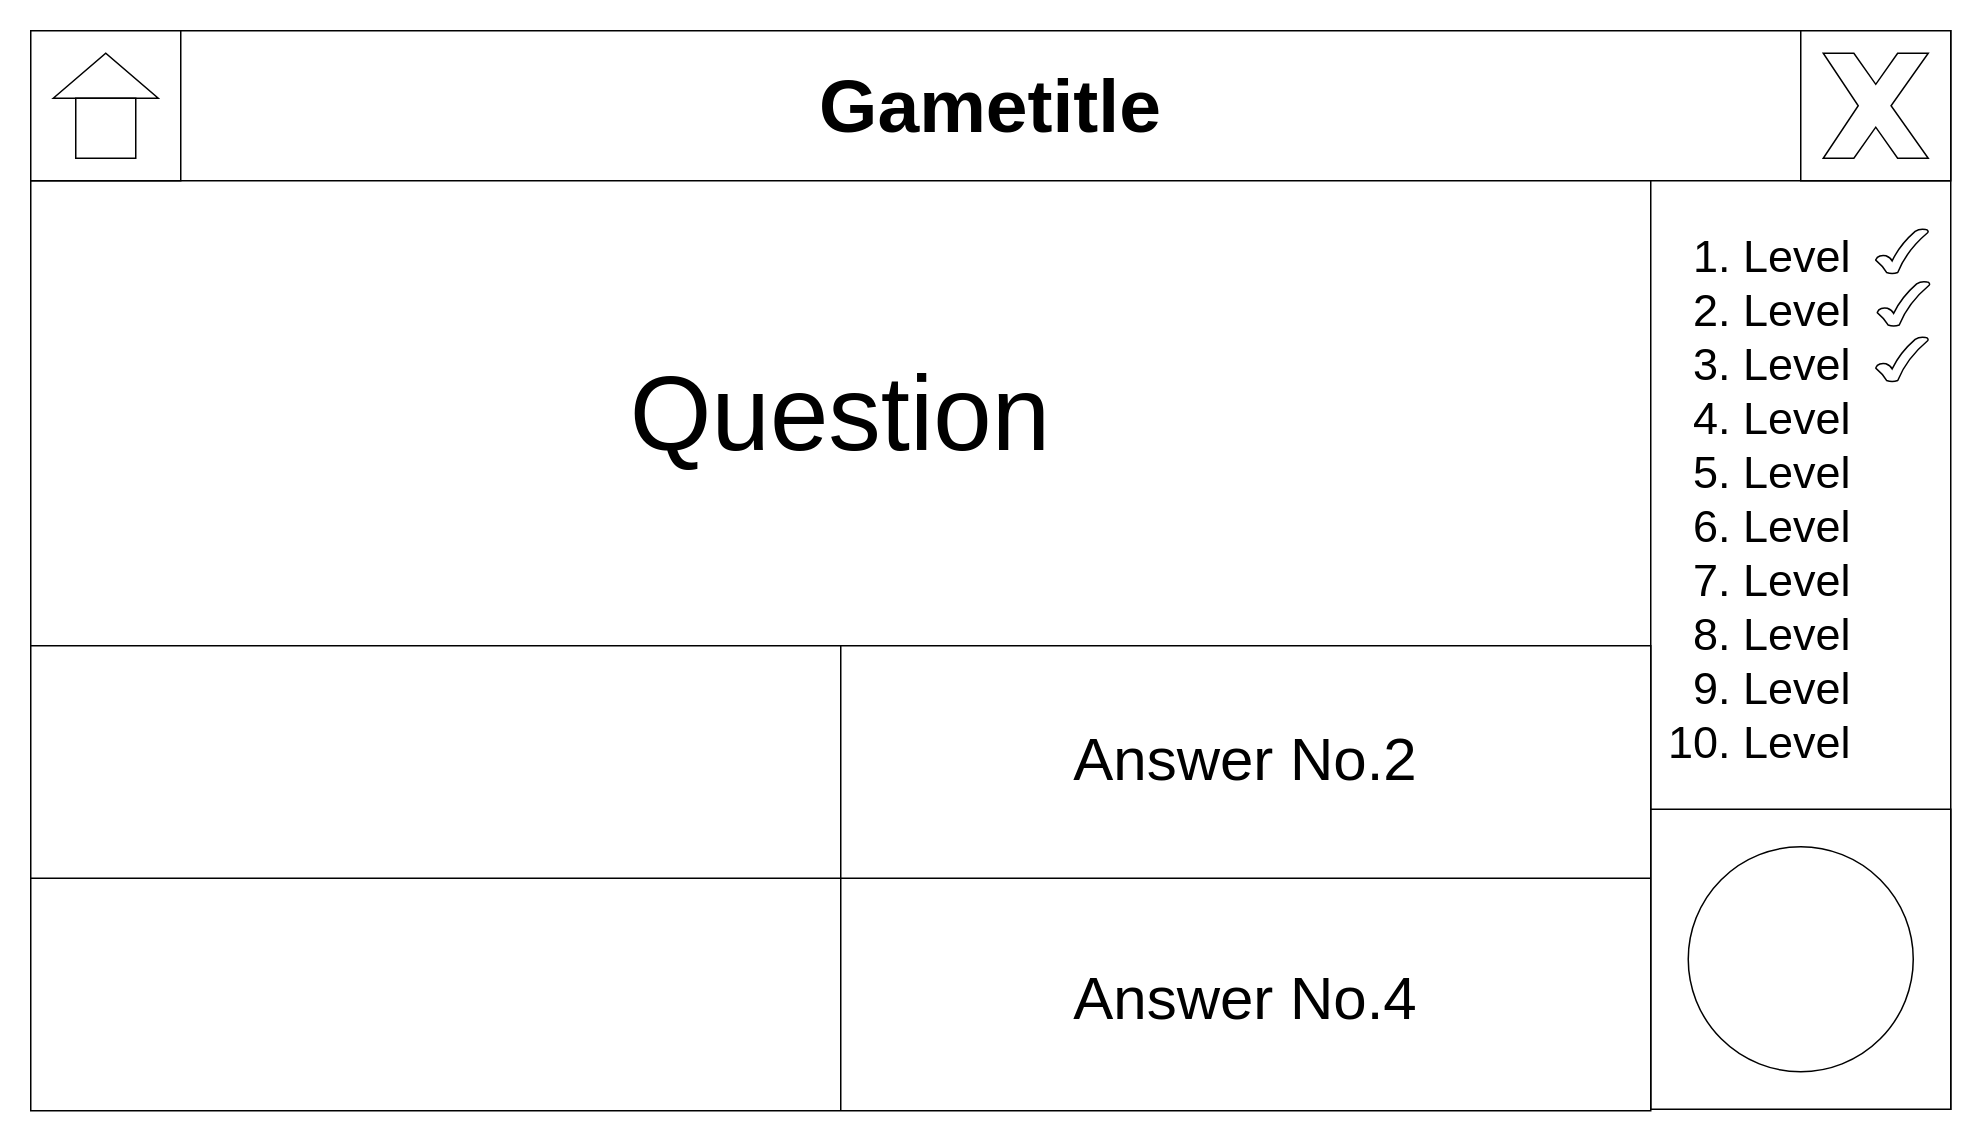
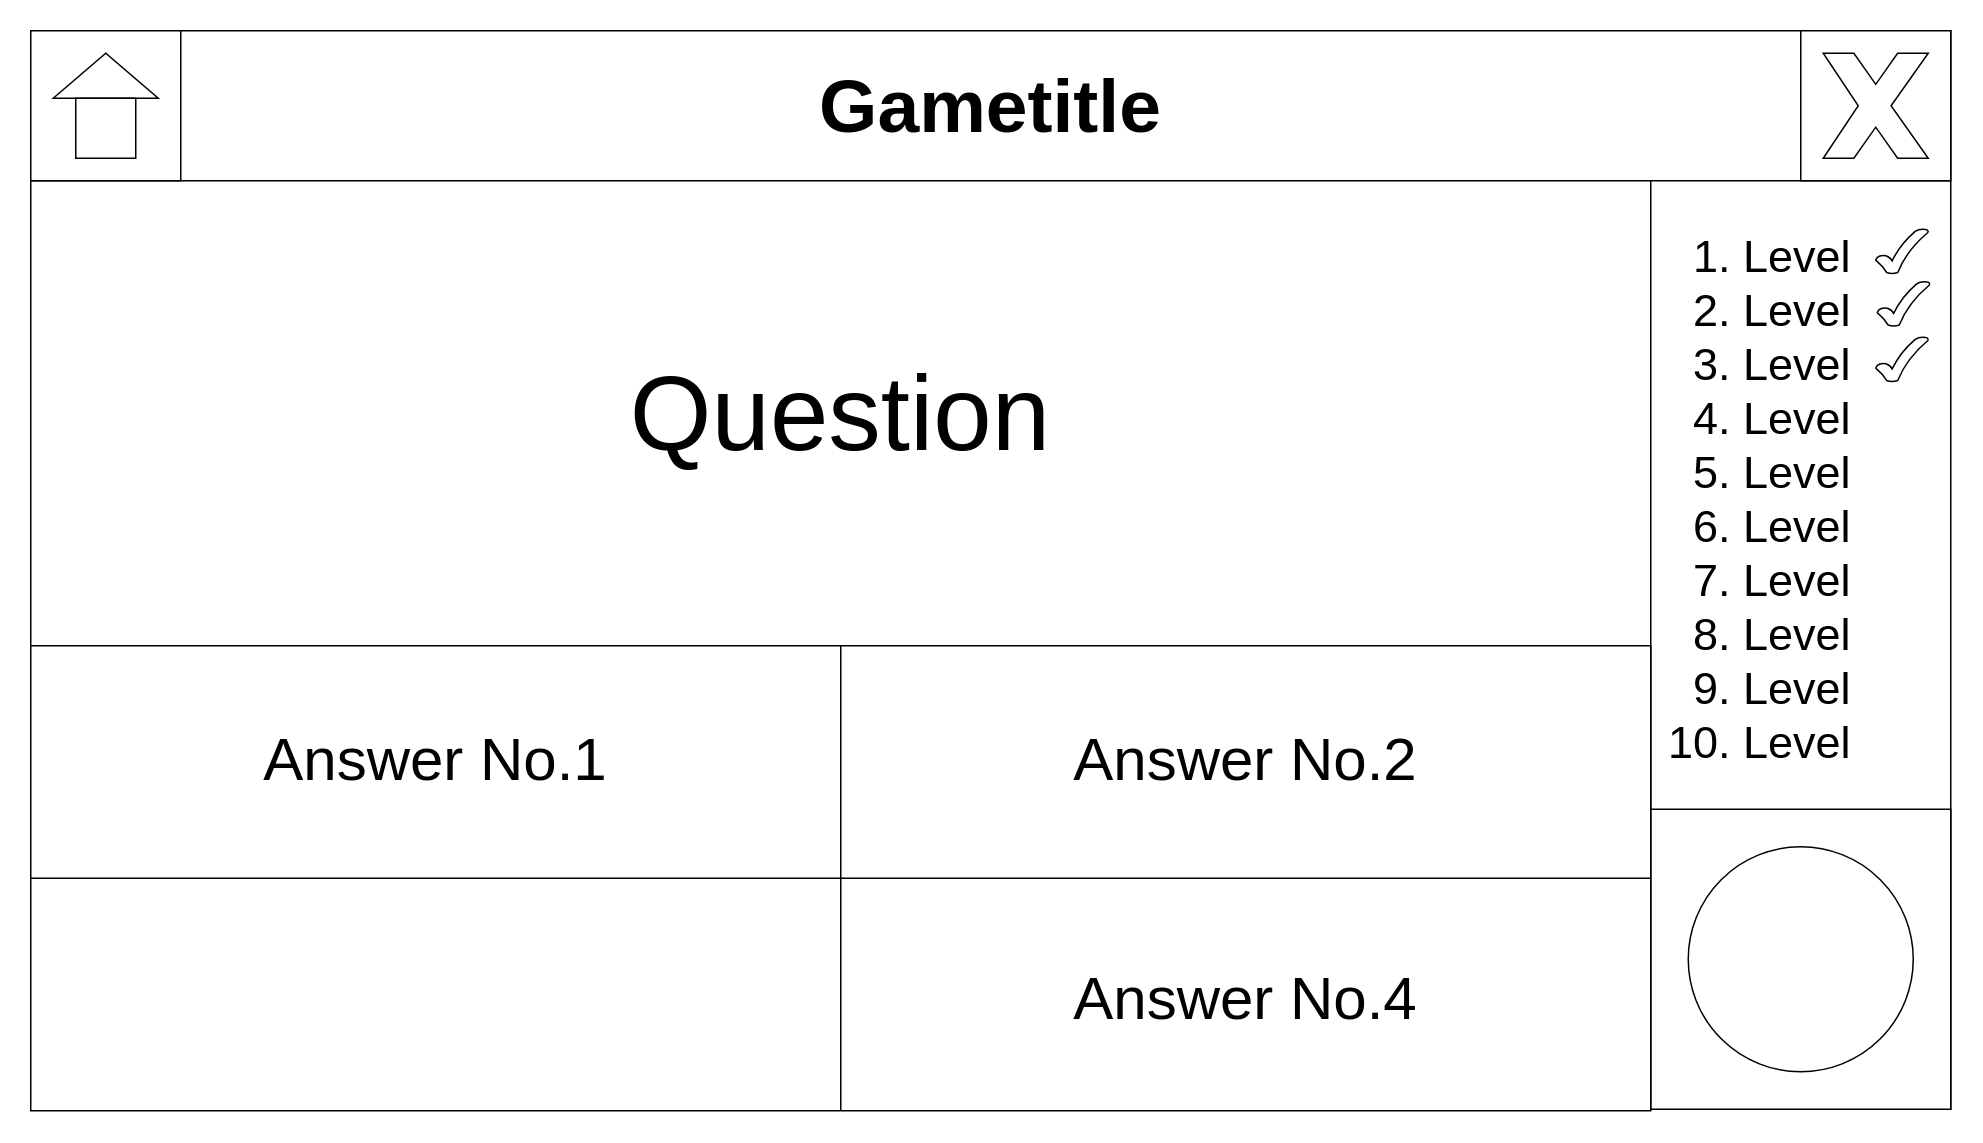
node "Answer No.1": added
